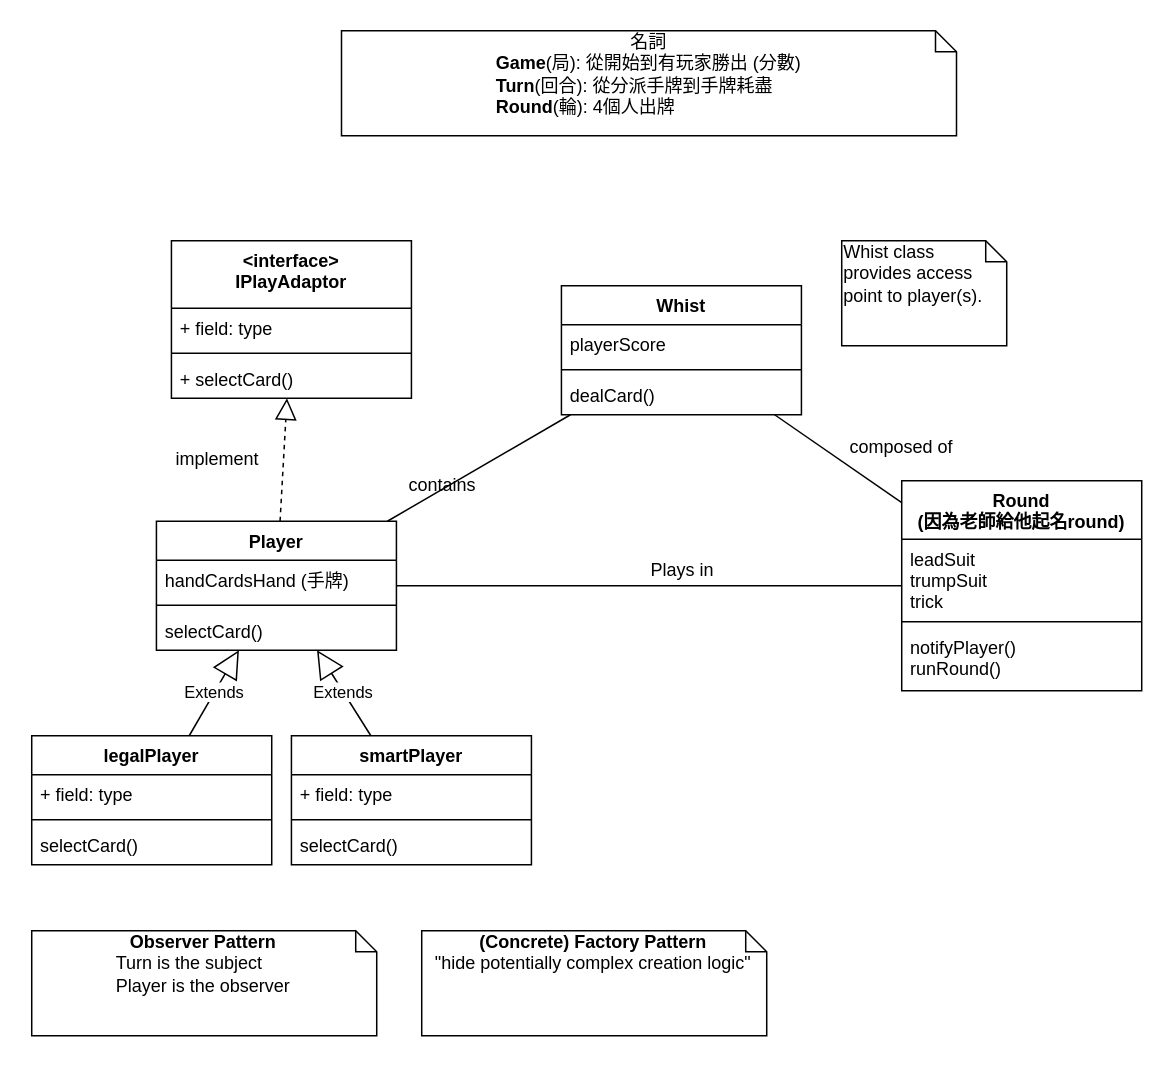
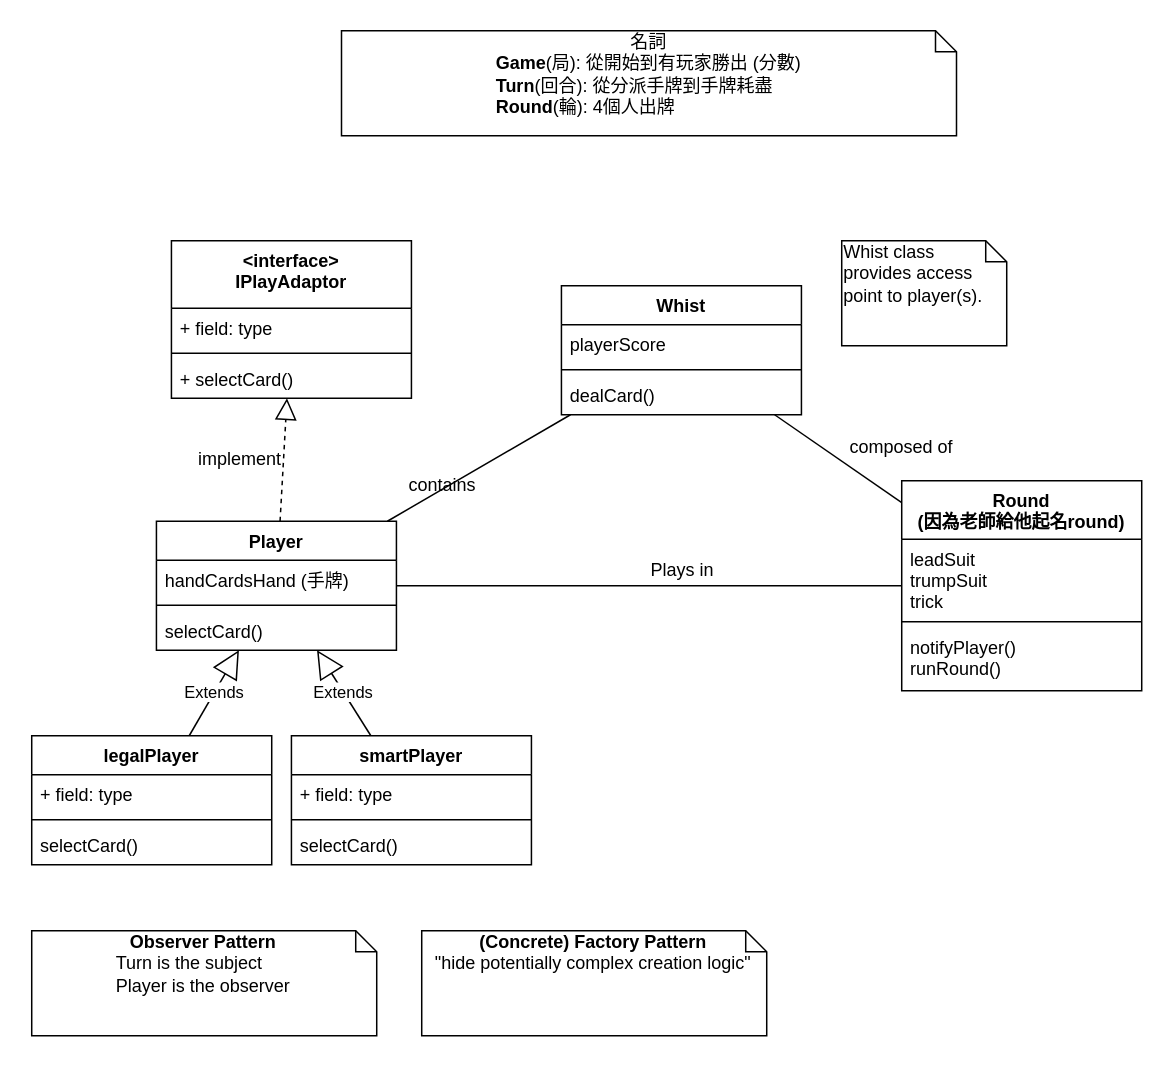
node "implement": moved (216, 460) -> (239, 460)
